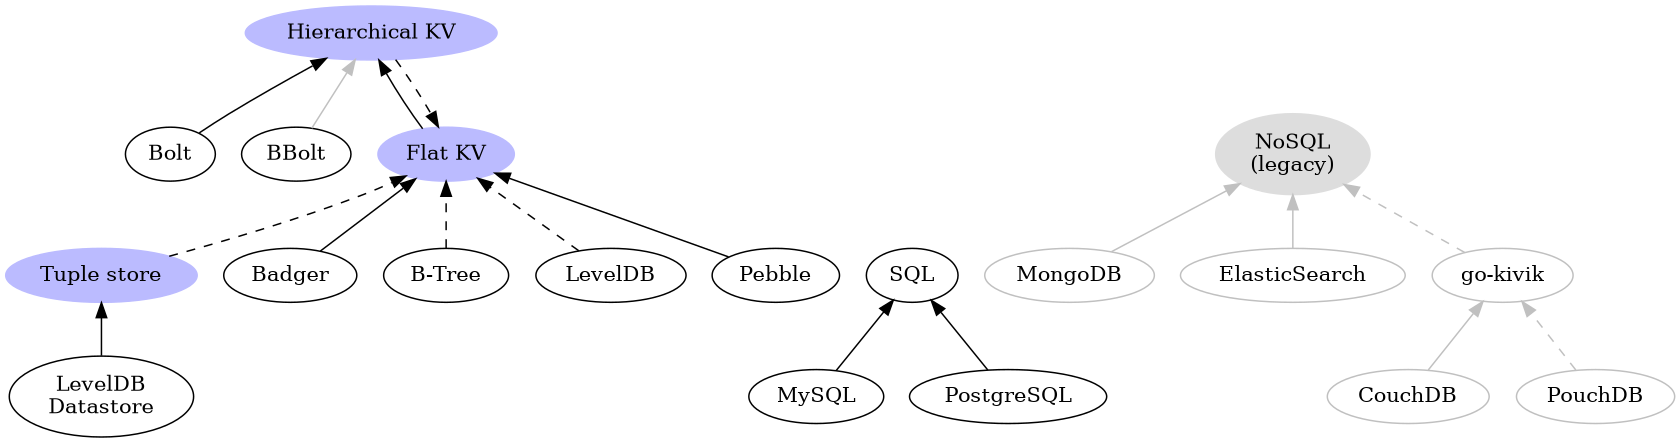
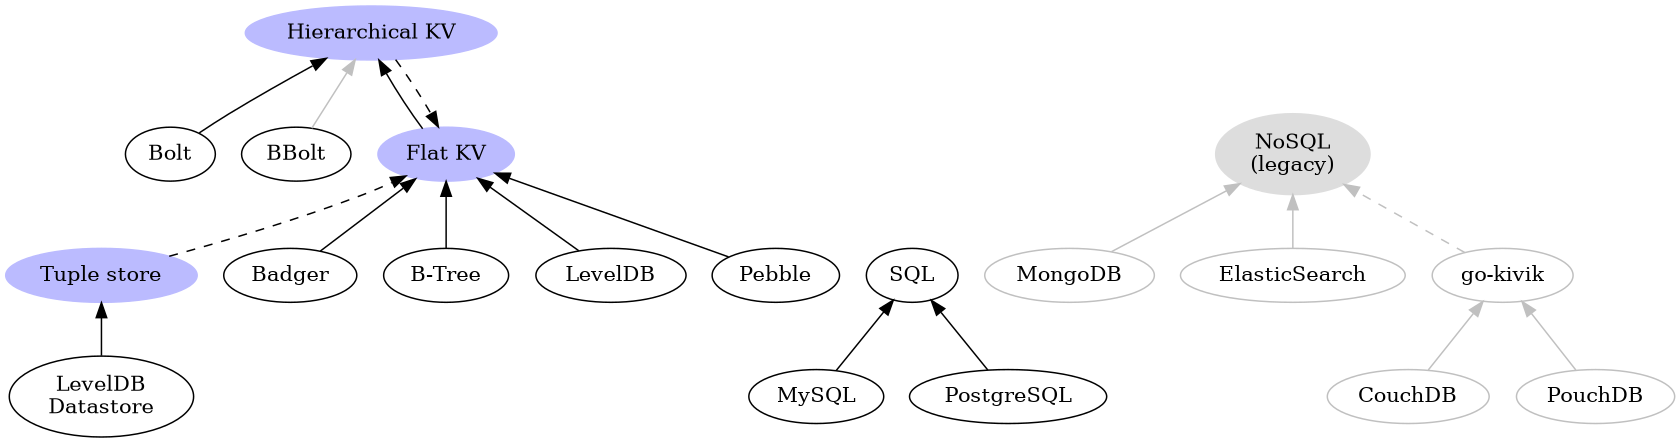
edge "LevelDB" -> "Flat KV": style dashed -> solid
edge "B-Tree" -> "Flat KV": style dashed -> solid
edge "PouchDB" -> "go-kivik": style dashed -> solid
